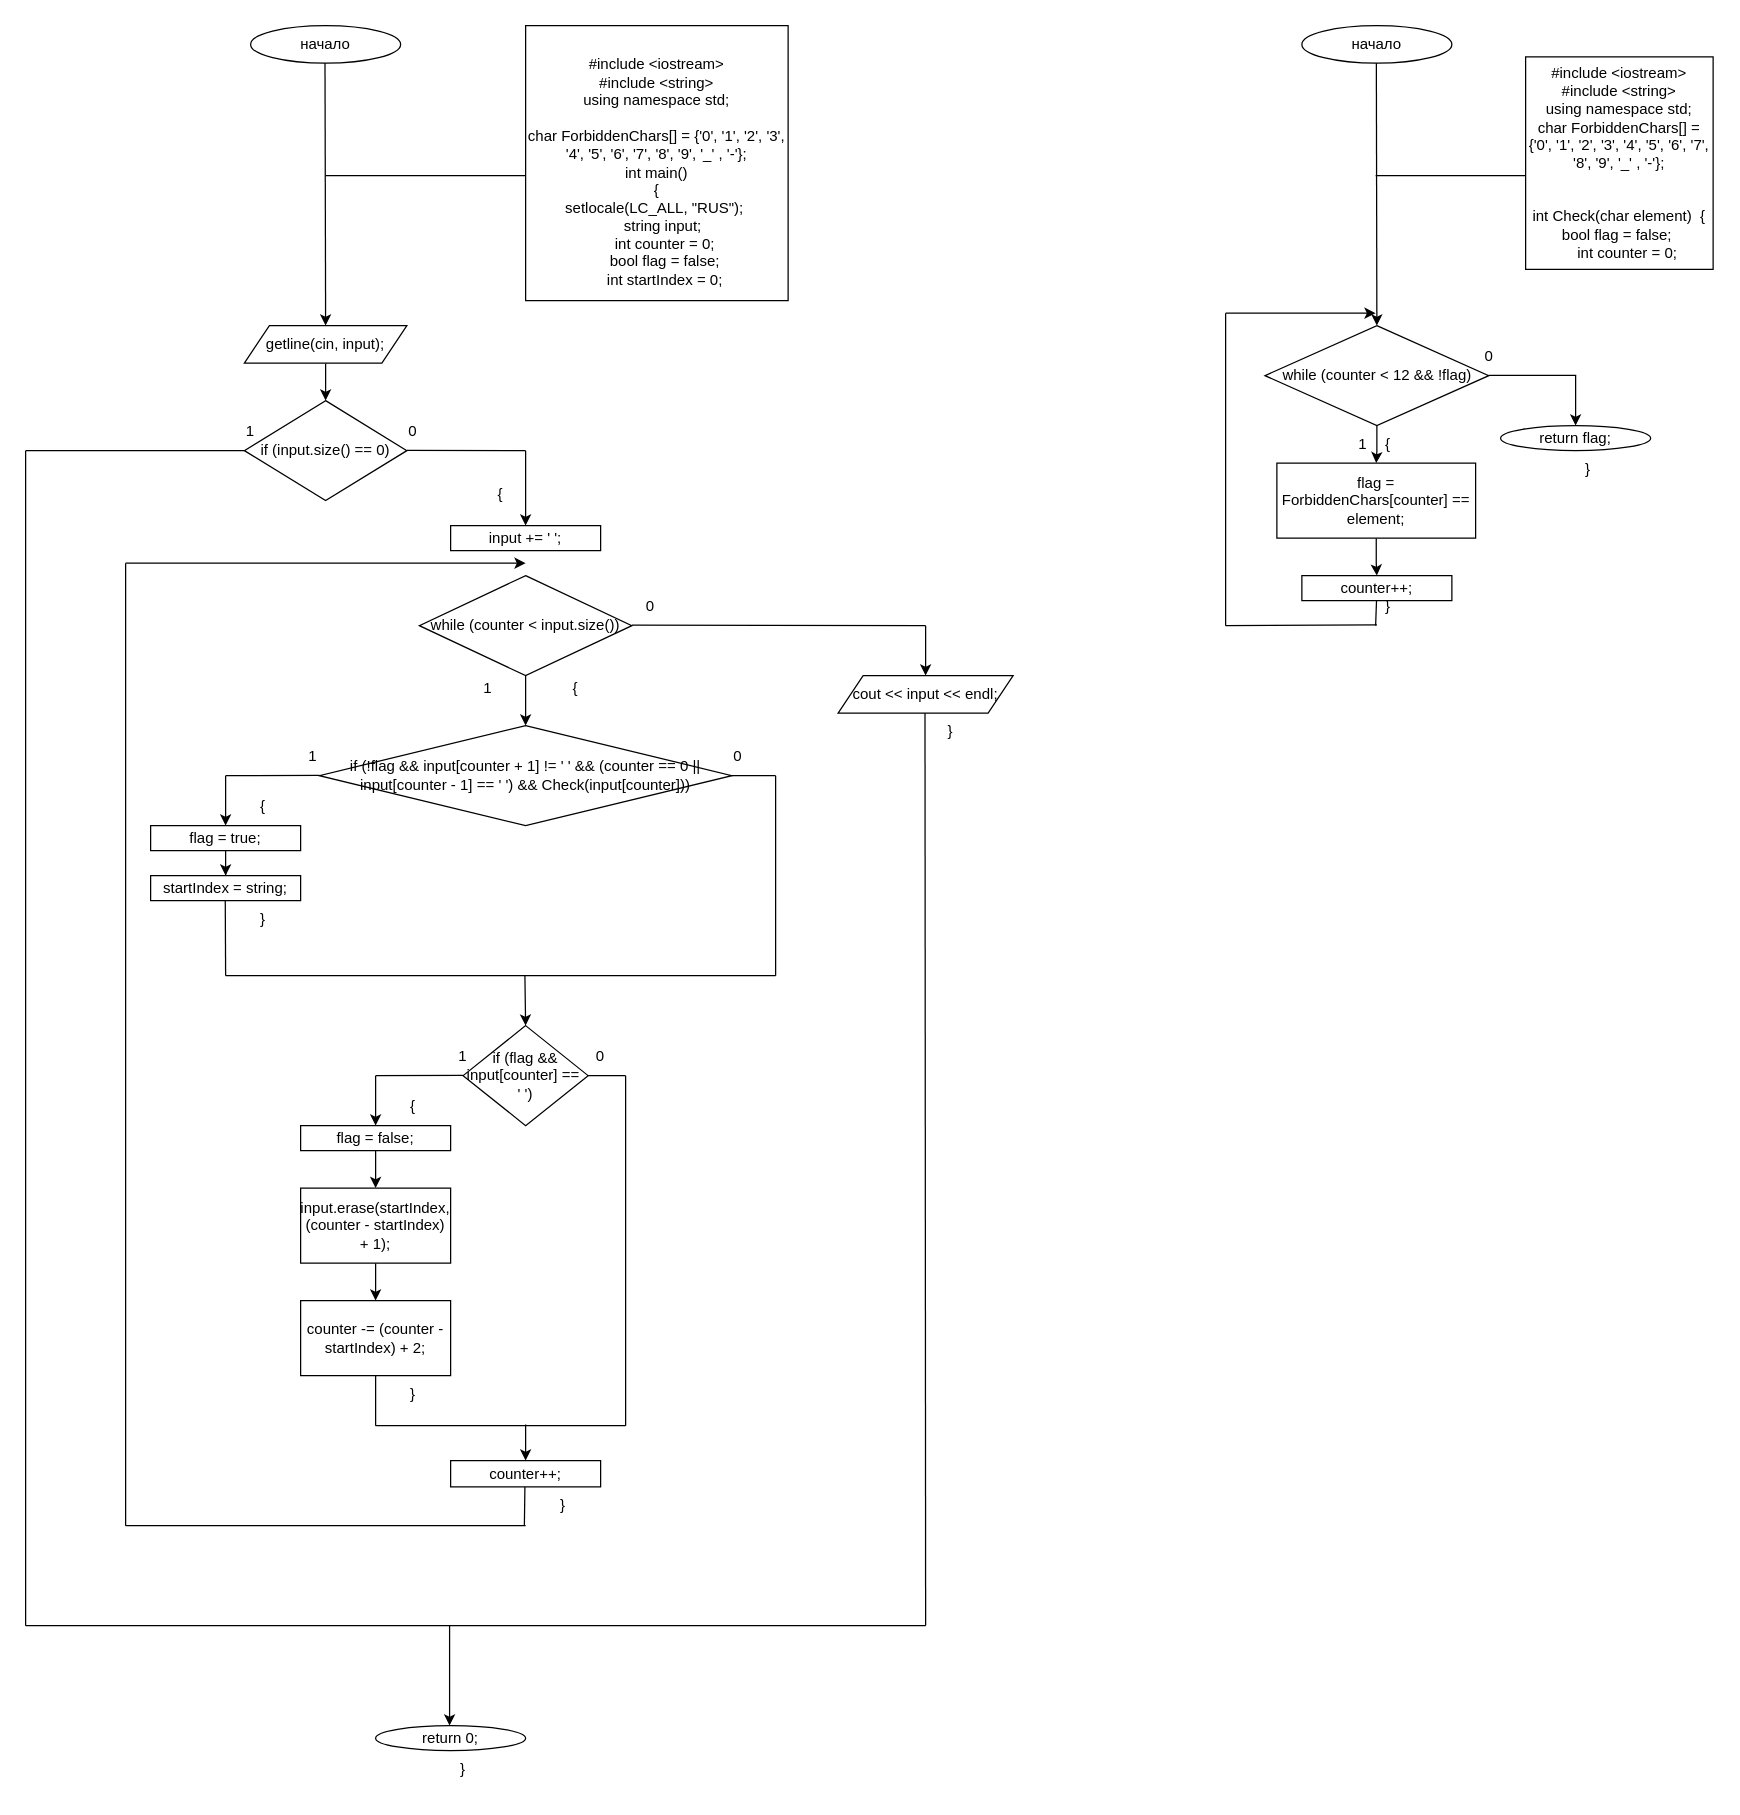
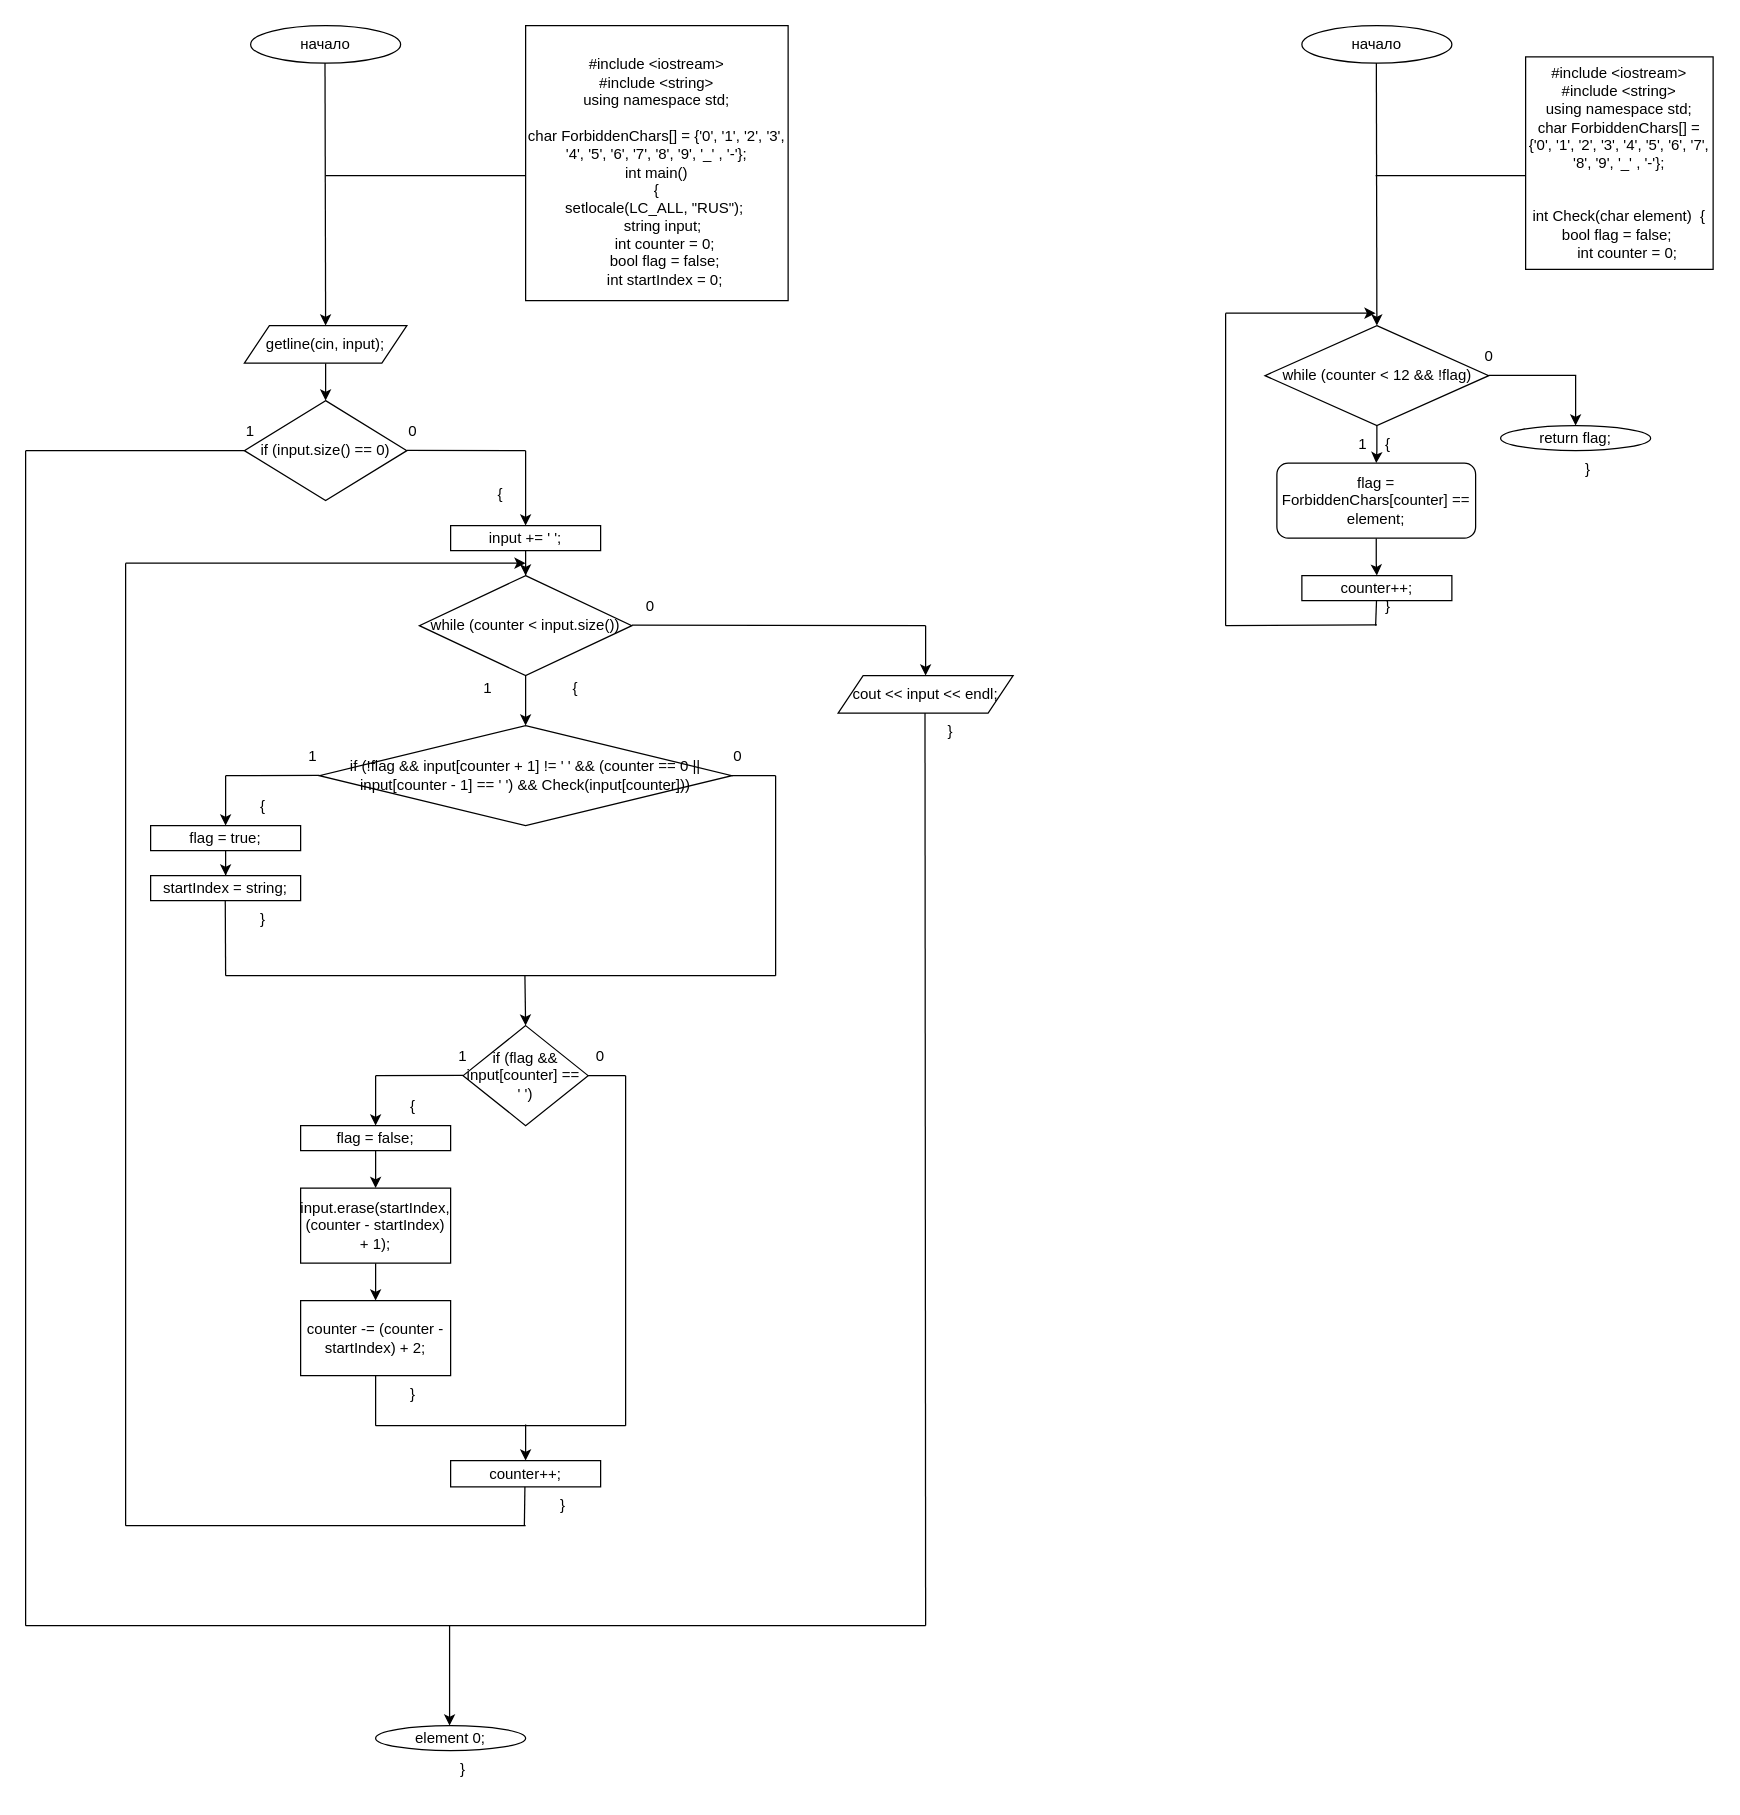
node "flag = ForbiddenChars[counter] == element;": shape rectangle -> rounded rectangle
edge "input += ' ';" -> "while (counter < input.size())": added
node "return 0;": label "return 0;" -> "element 0;"
